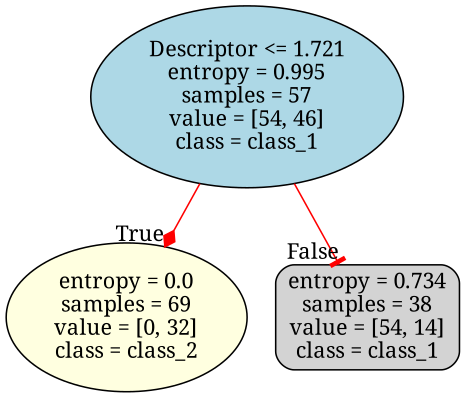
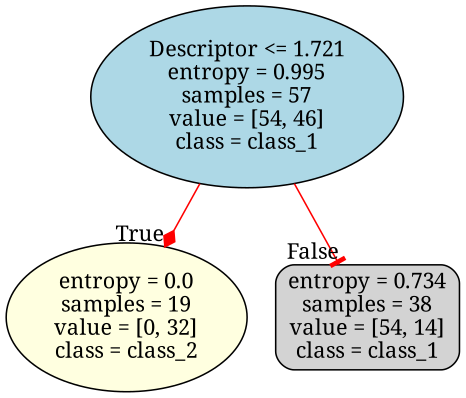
node "entropy = 0.0 samples = 69 value = [0, 32] class = class_2": label "entropy = 0.0 samples = 69 value = [0, 32] class = class_2" -> "entropy = 0.0 samples = 19 value = [0, 32] class = class_2"
